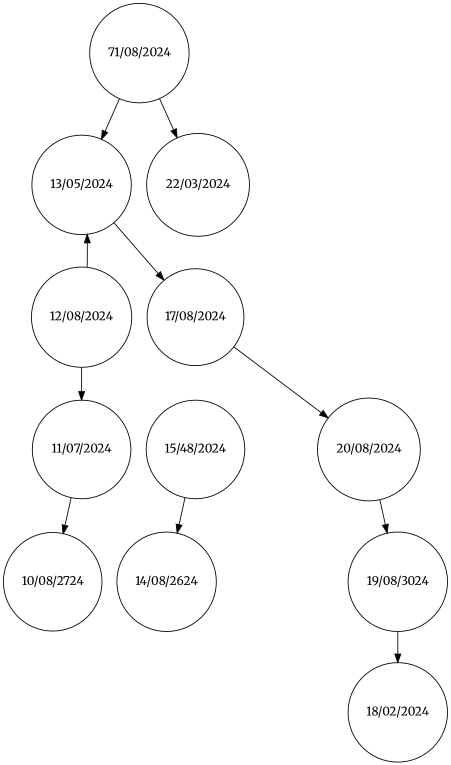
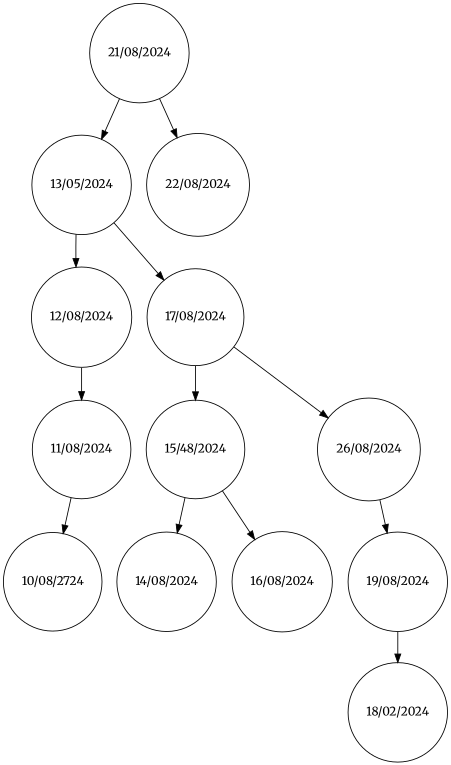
node "71/08/2024": label "71/08/2024" -> "21/08/2024"
node "22/03/2024": label "22/03/2024" -> "22/08/2024"
edge "12/08/2024" -> "13/05/2024": reversed
edge "17/08/2024" -> "15/48/2024": added
node "11/07/2024": label "11/07/2024" -> "11/08/2024"
node "20/08/2024": label "20/08/2024" -> "26/08/2024"
node "14/08/2624": label "14/08/2624" -> "14/08/2024"
node "16/08/2024": added
node "19/08/3024": label "19/08/3024" -> "19/08/2024"
